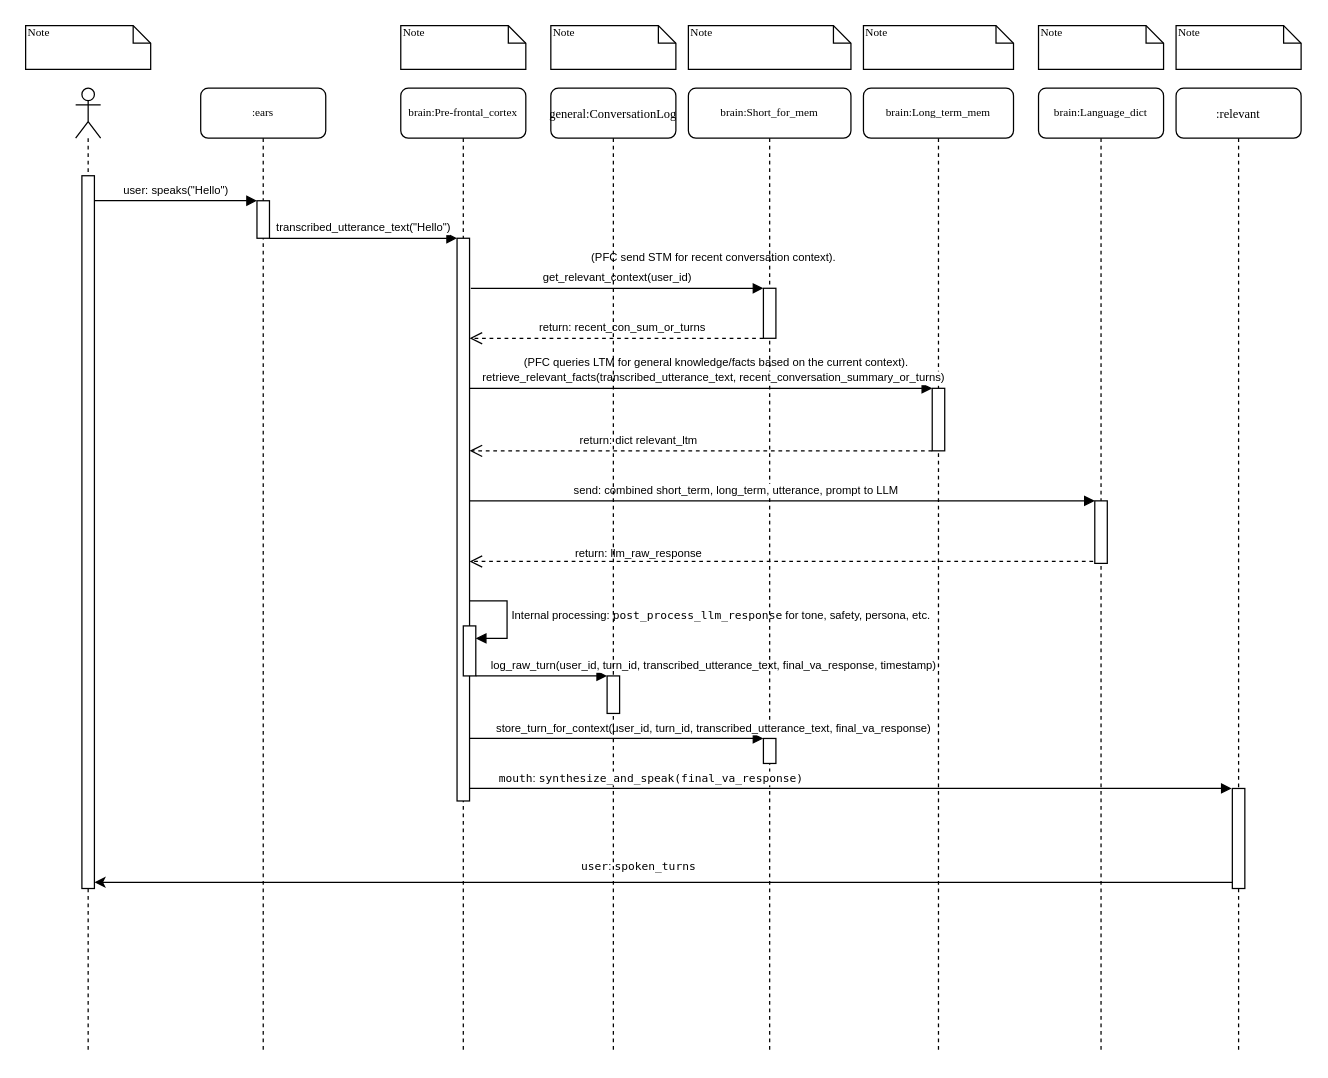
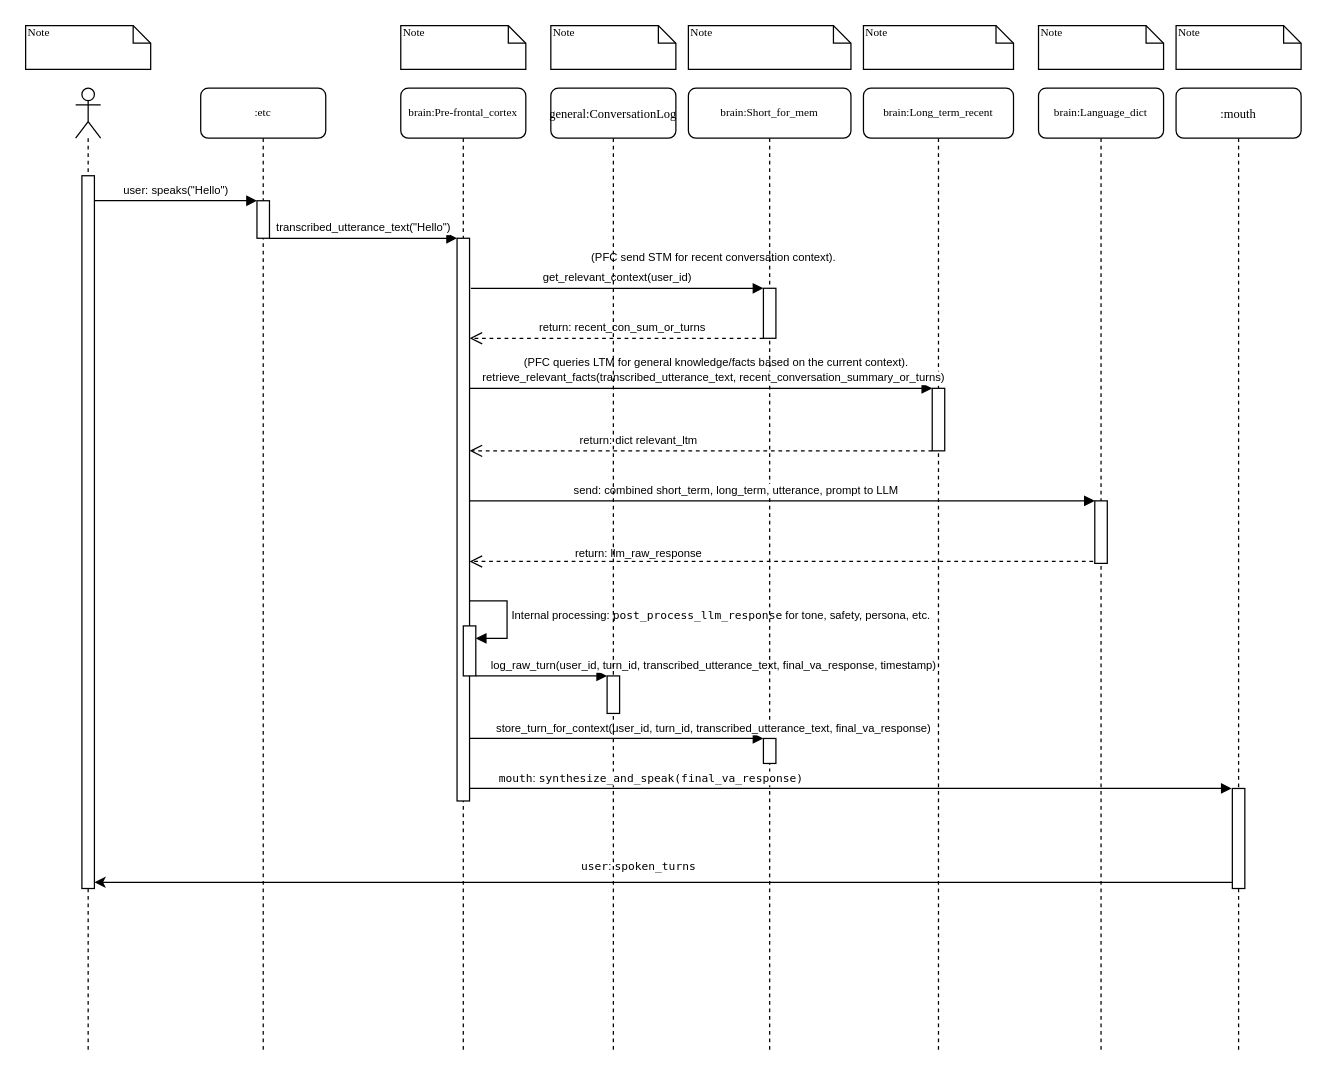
node ":ears": label ":ears" -> ":etc"
node "brain:Long_term_mem": label "brain:Long_term_mem" -> "brain:Long_term_recent"
node ":relevant": label ":relevant" -> ":mouth"
